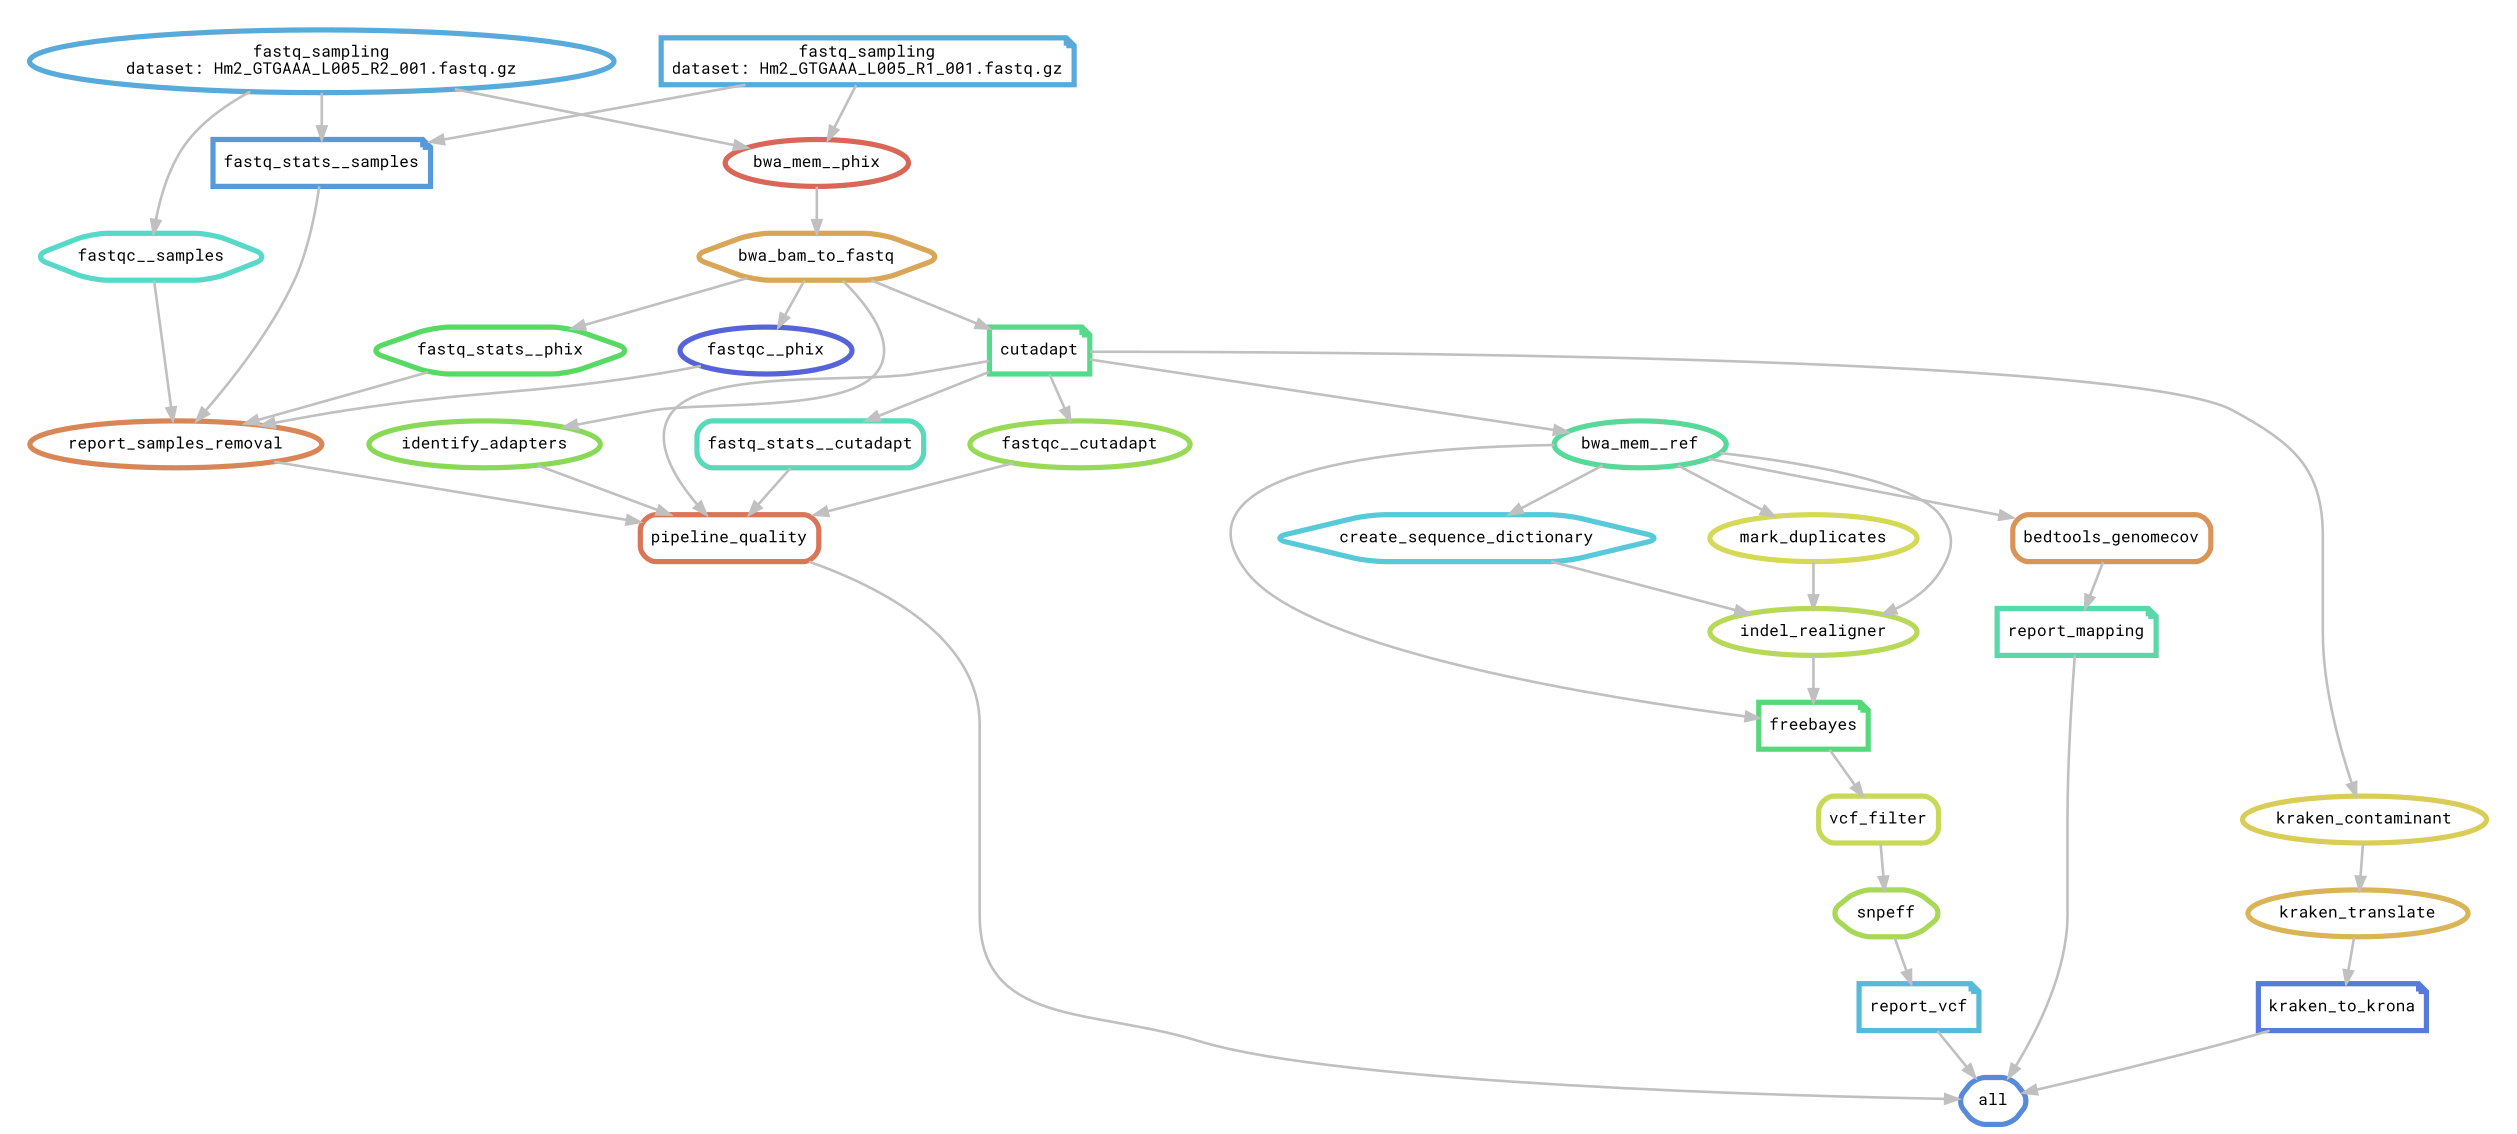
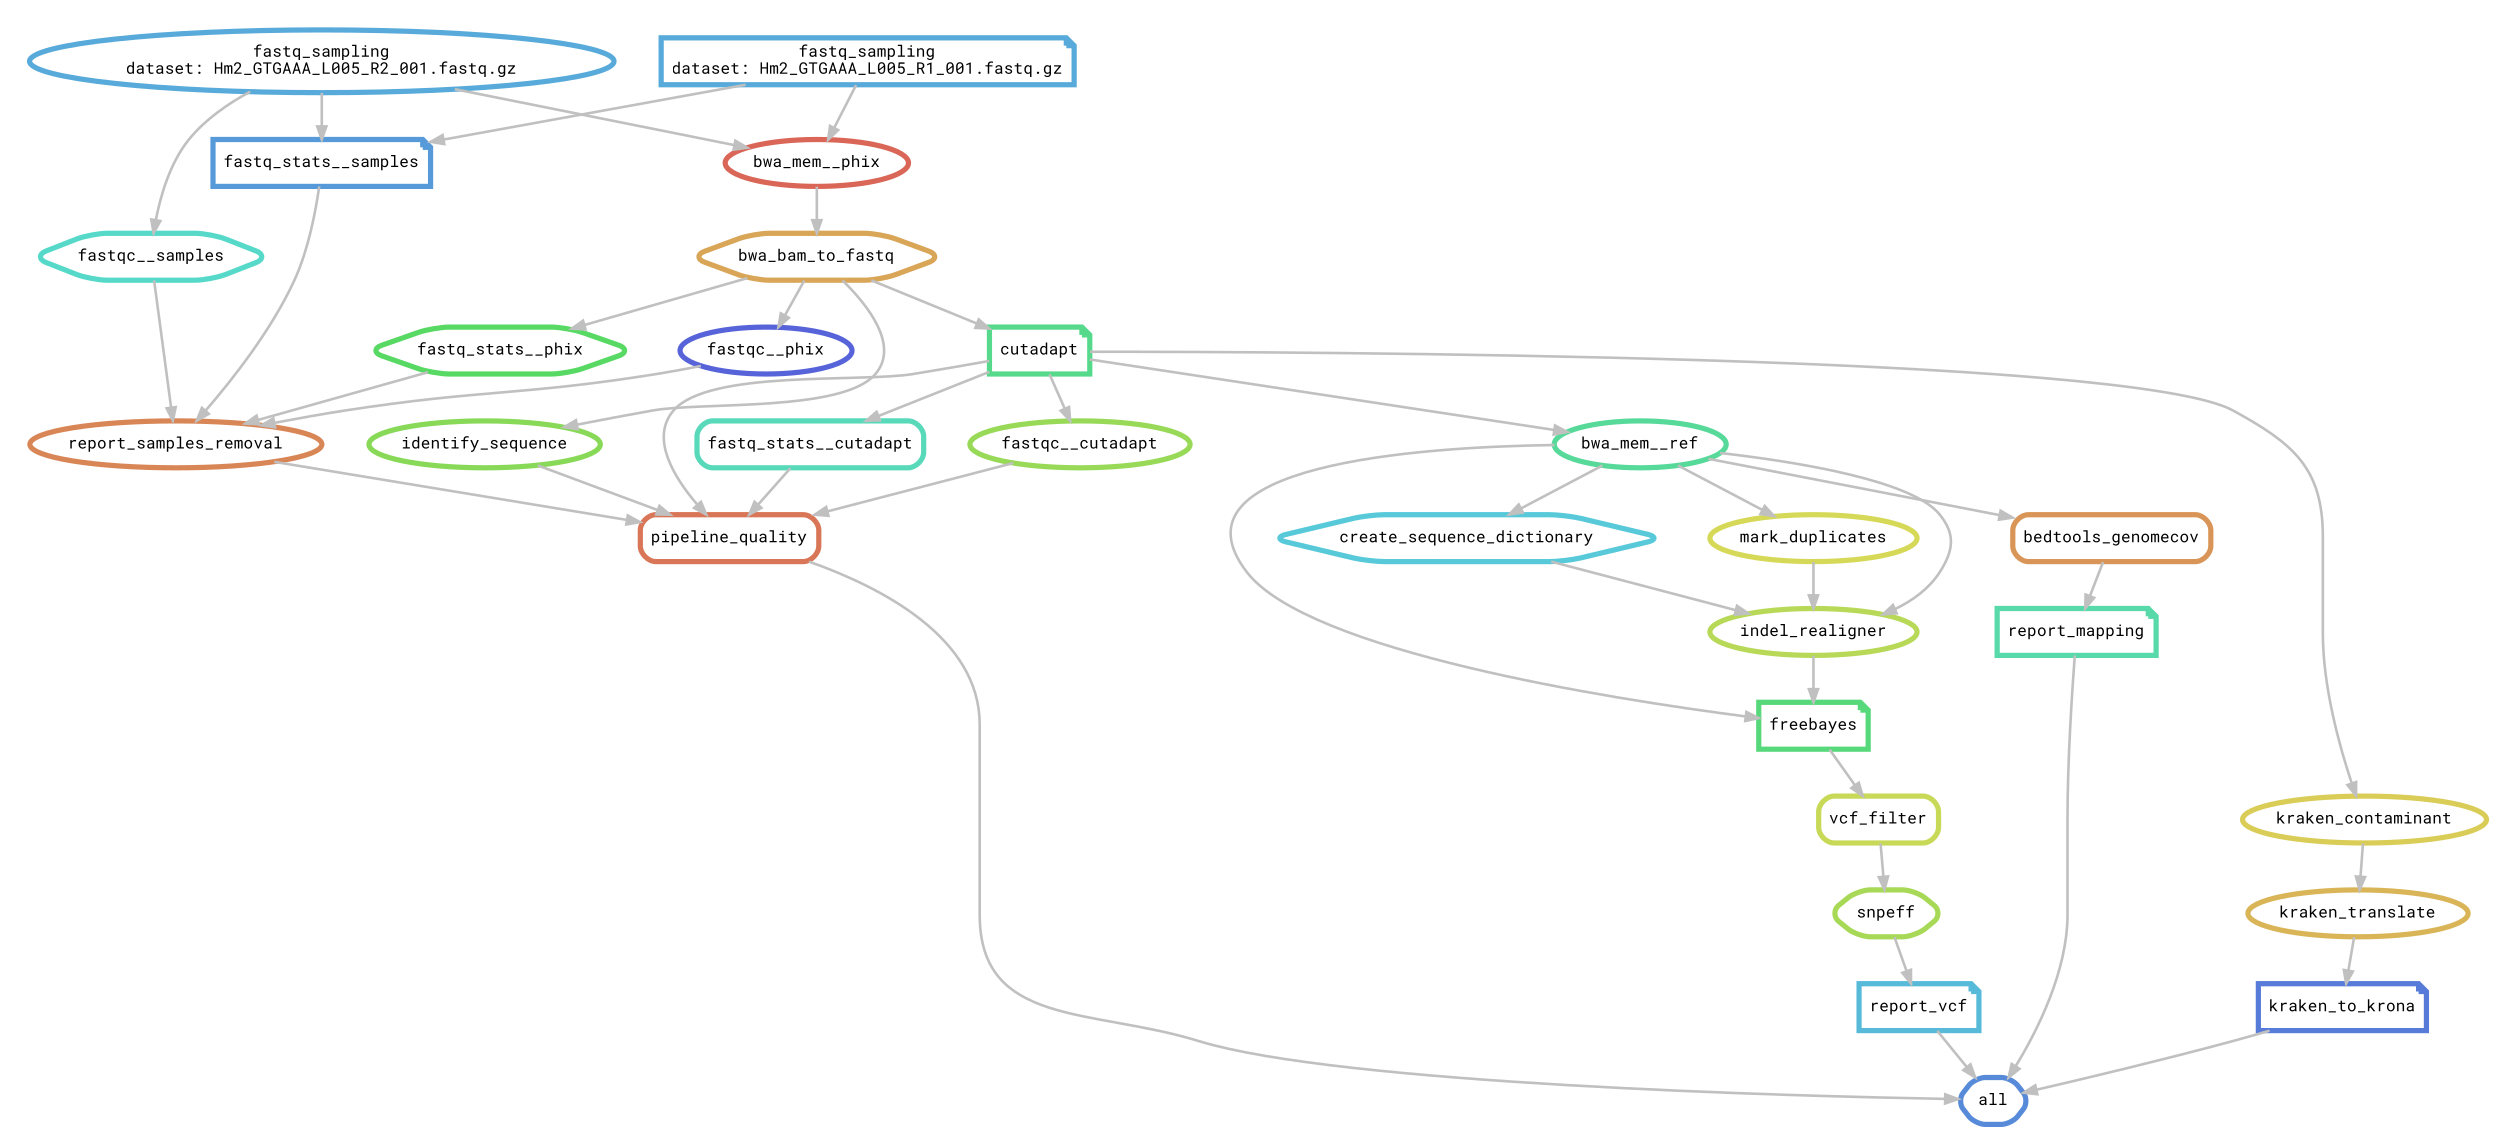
node "identify_adapters": label "identify_adapters" -> "identify_sequence"
